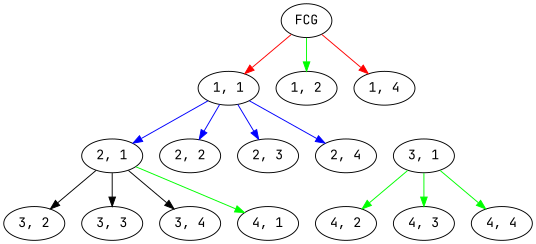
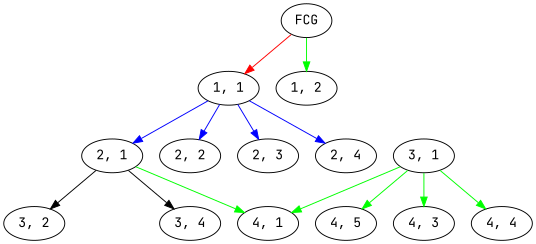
node "1, 4": removed
edge "3, 1" -> "4, 1": added
node "3, 3": removed
node "4, 2": label "4, 2" -> "4, 5"
